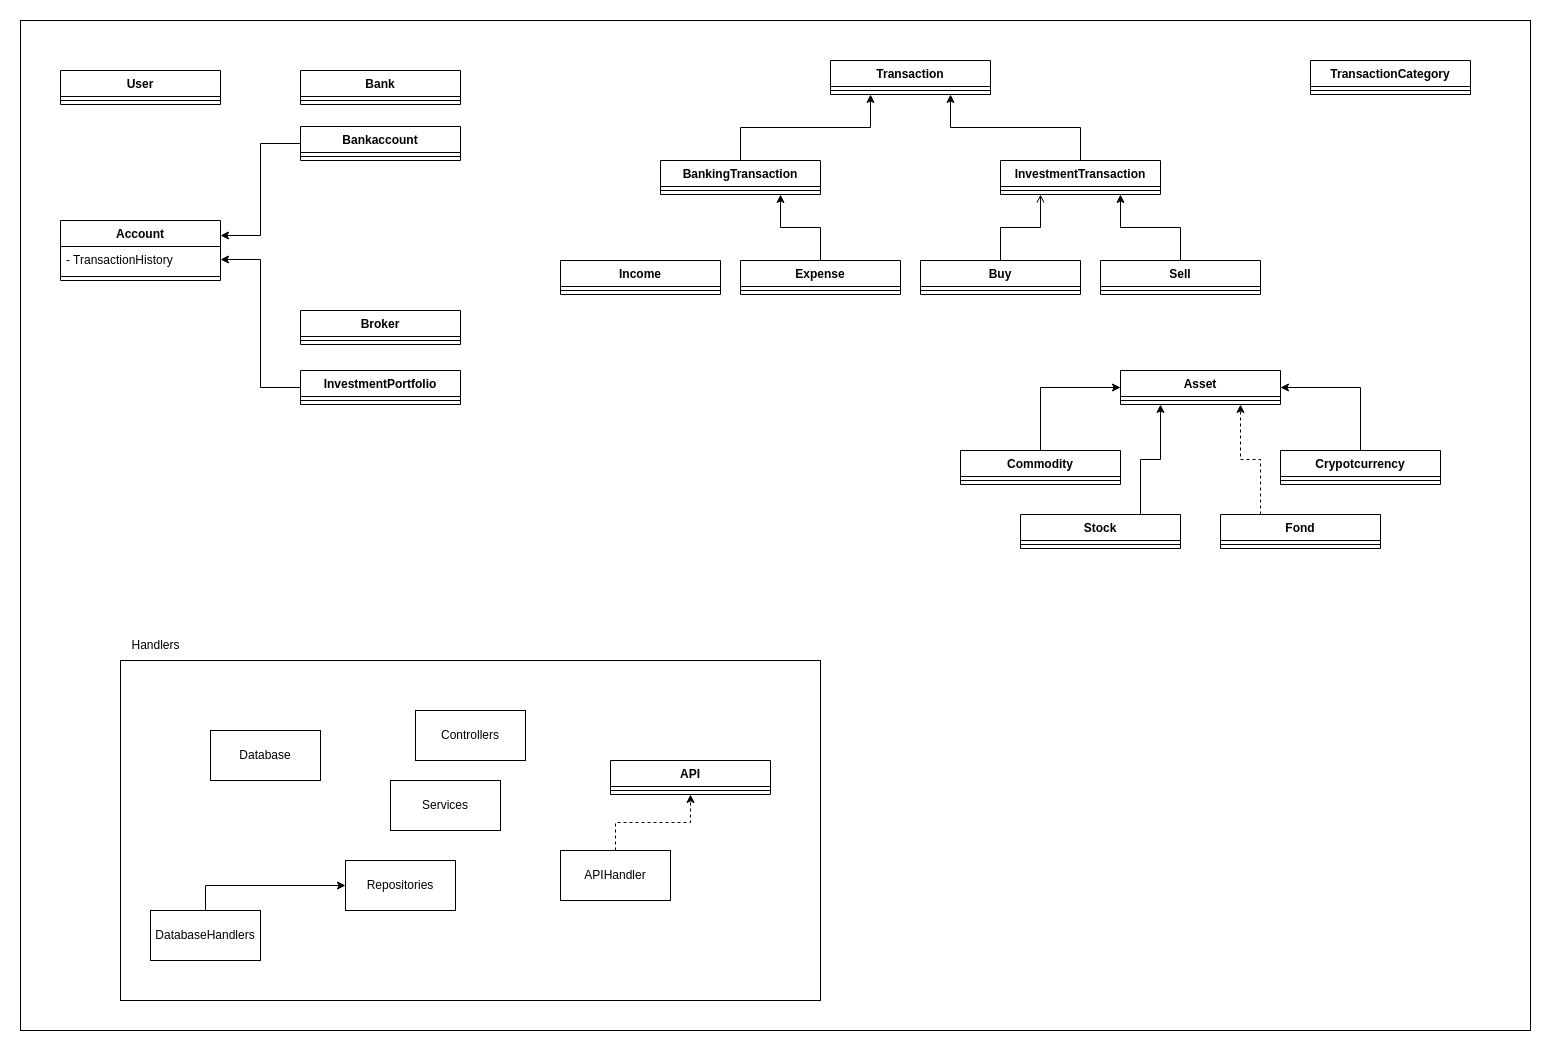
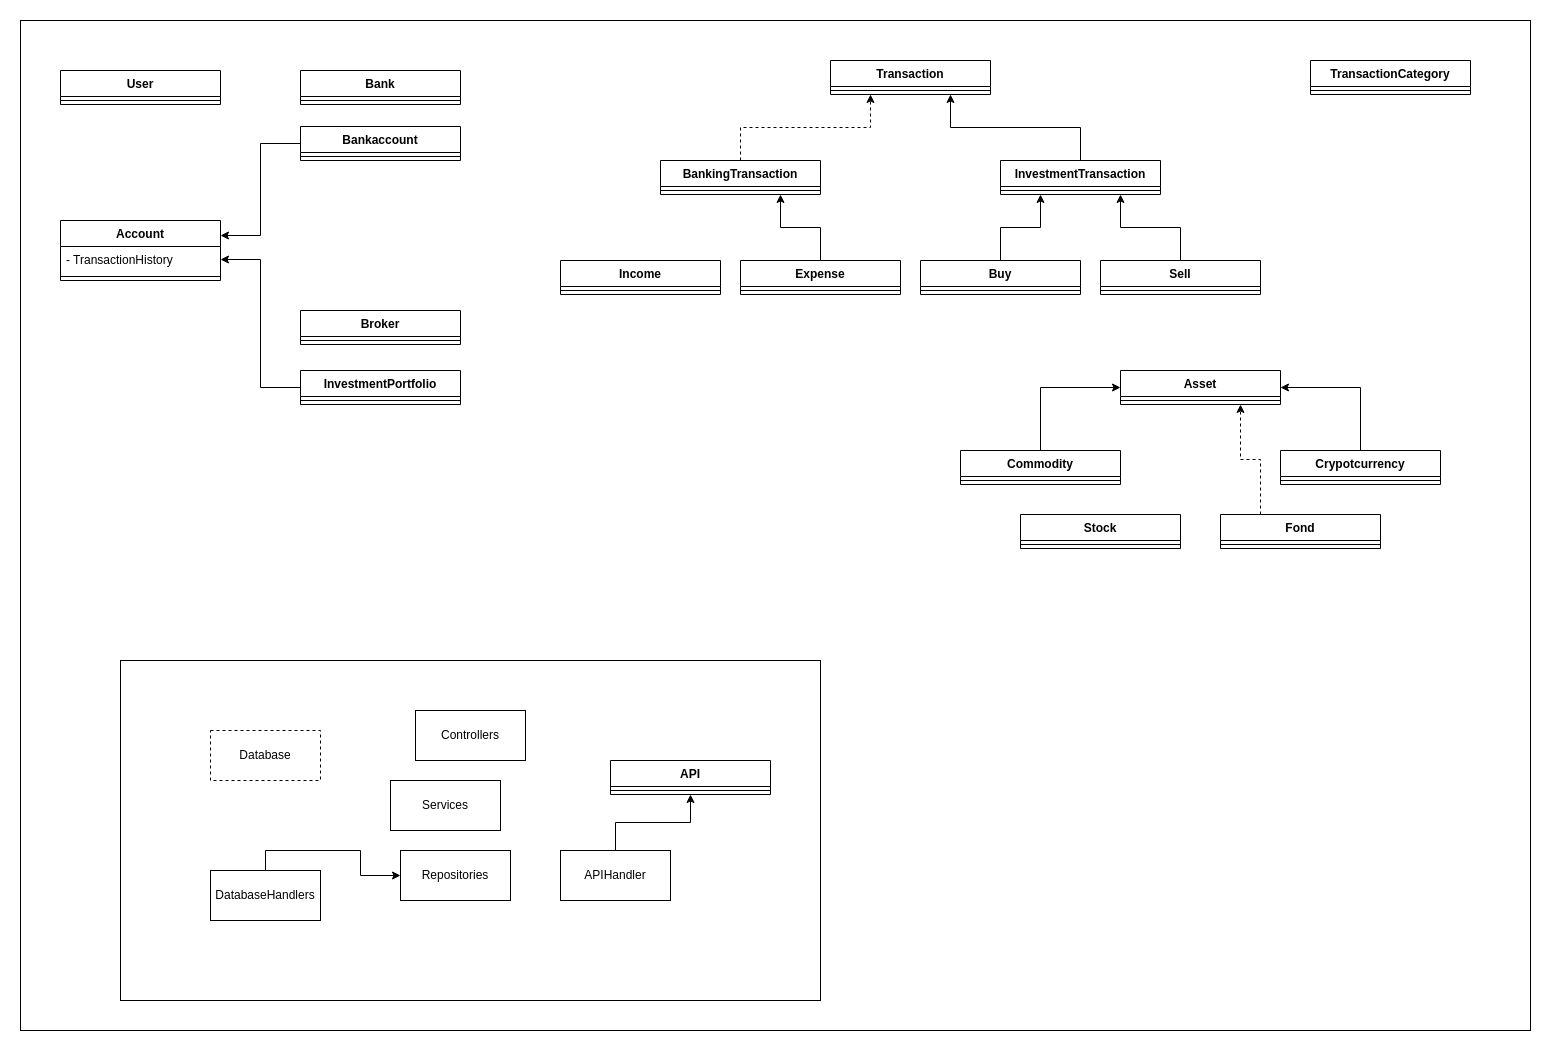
edge "BankingTransaction" -> "Transaction": style solid -> dashed
edge "Buy" -> "InvestmentTransaction": arrowhead open -> classic
edge "Stock" -> "Asset": removed
node "Handlers": removed
node "Database": style solid -> dashed
edge "APIHandler" -> "API": style dashed -> solid
node "Repositories": moved (401, 886) -> (456, 876)
node "DatabaseHandlers": moved (206, 936) -> (266, 896)
